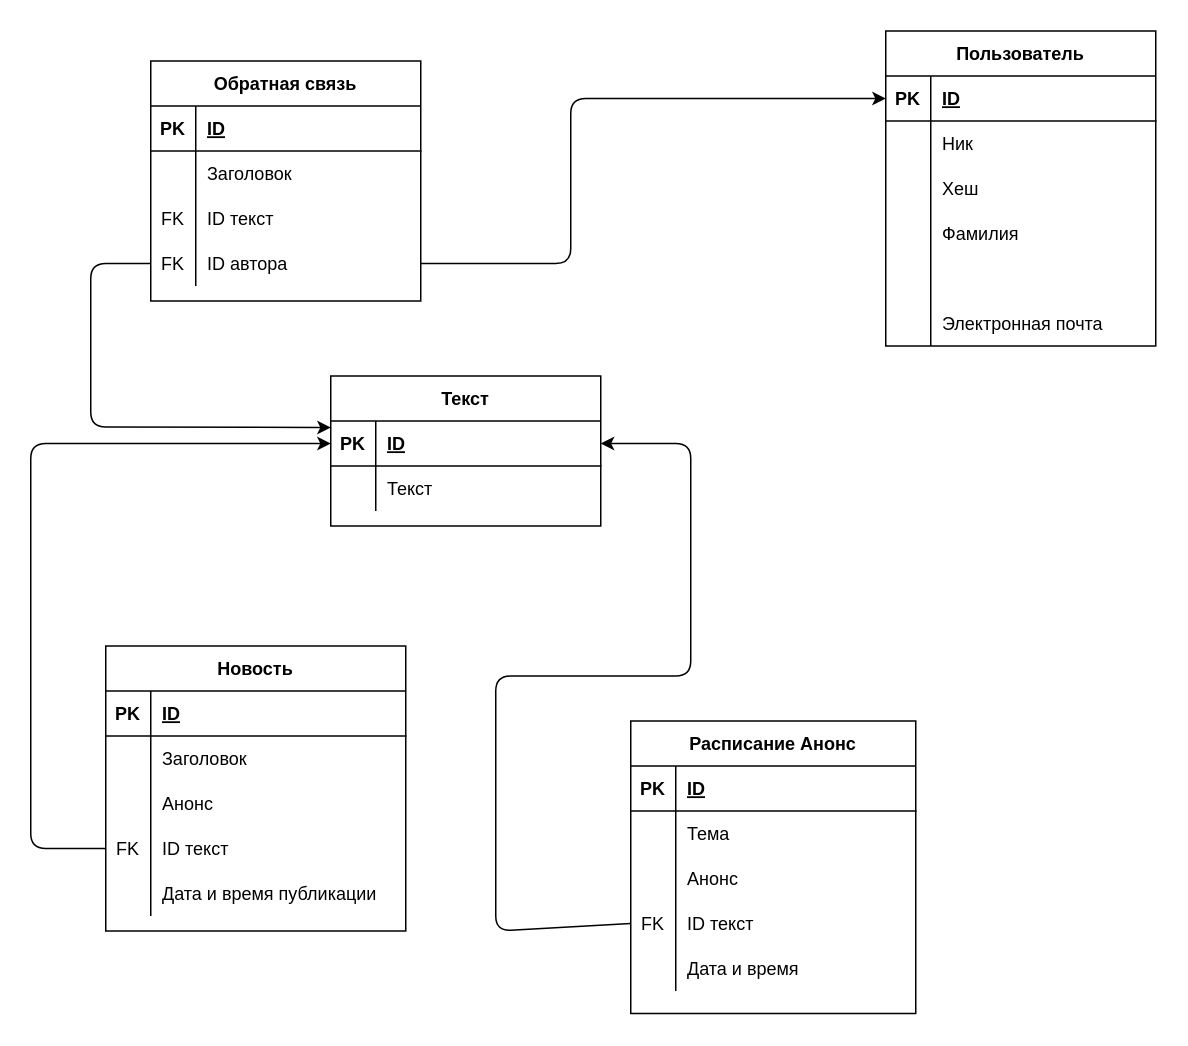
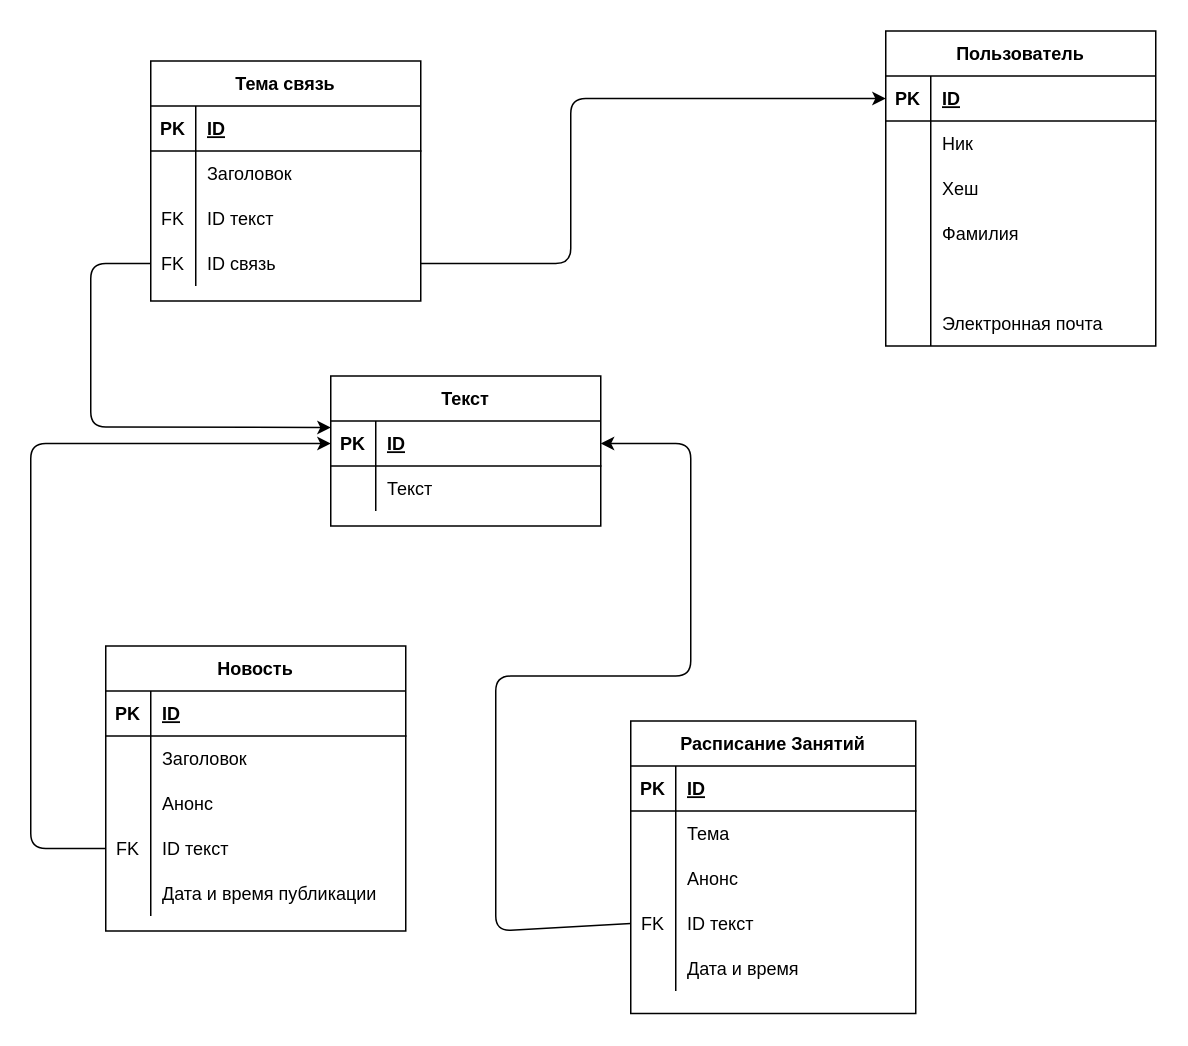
node "Обратная связь": label "Обратная связь" -> "Тема связь"
node "ID автора": label "ID автора" -> "ID связь"
node "Расписание Анонс": label "Расписание Анонс" -> "Расписание Занятий"
